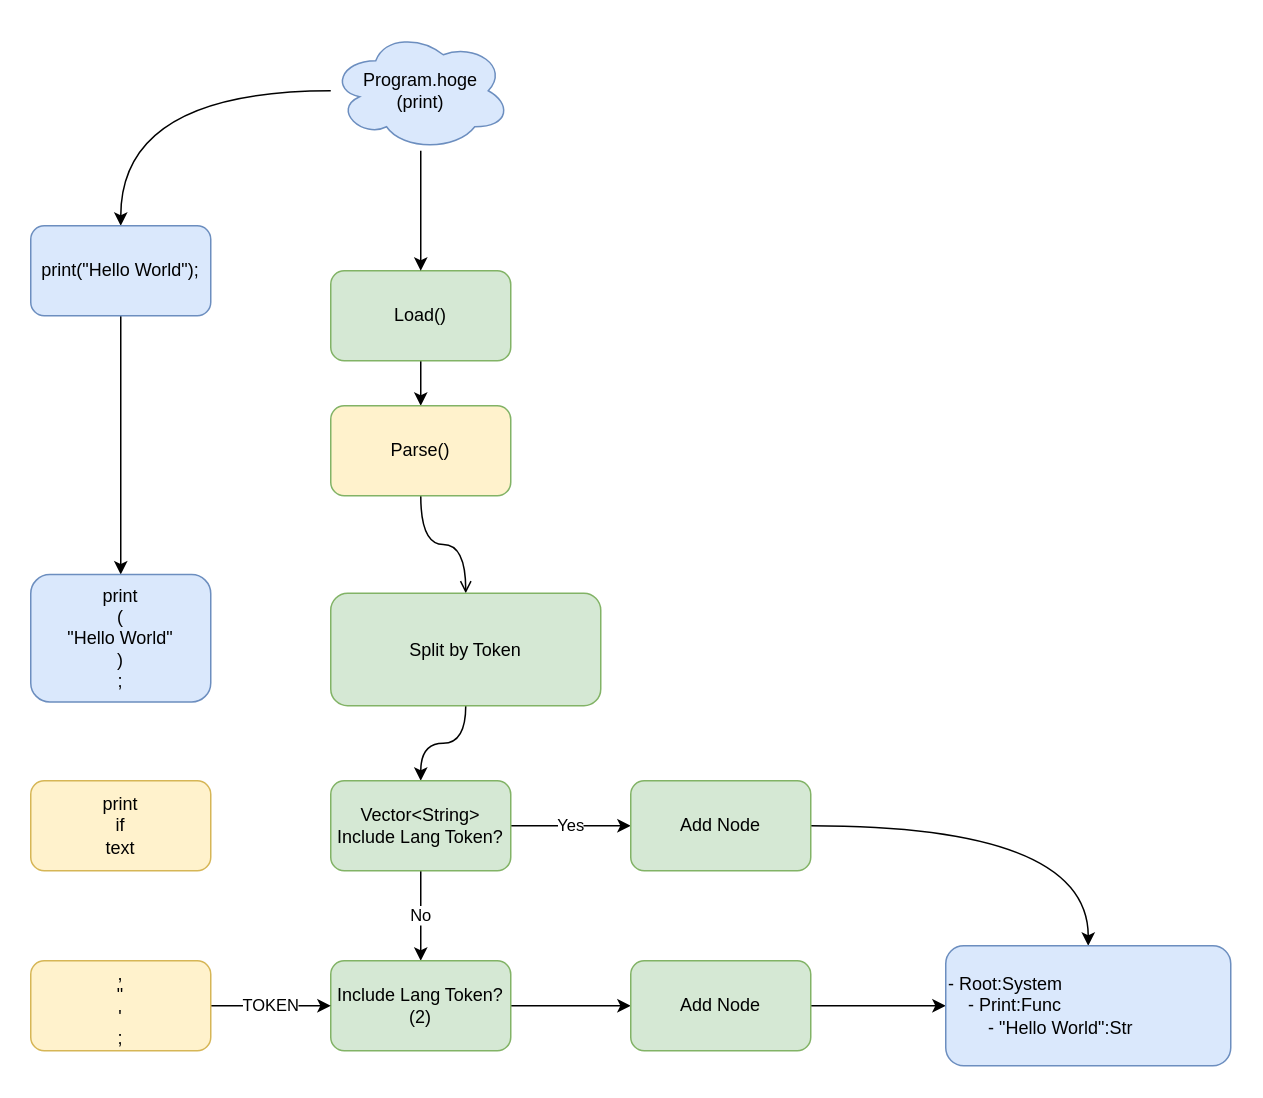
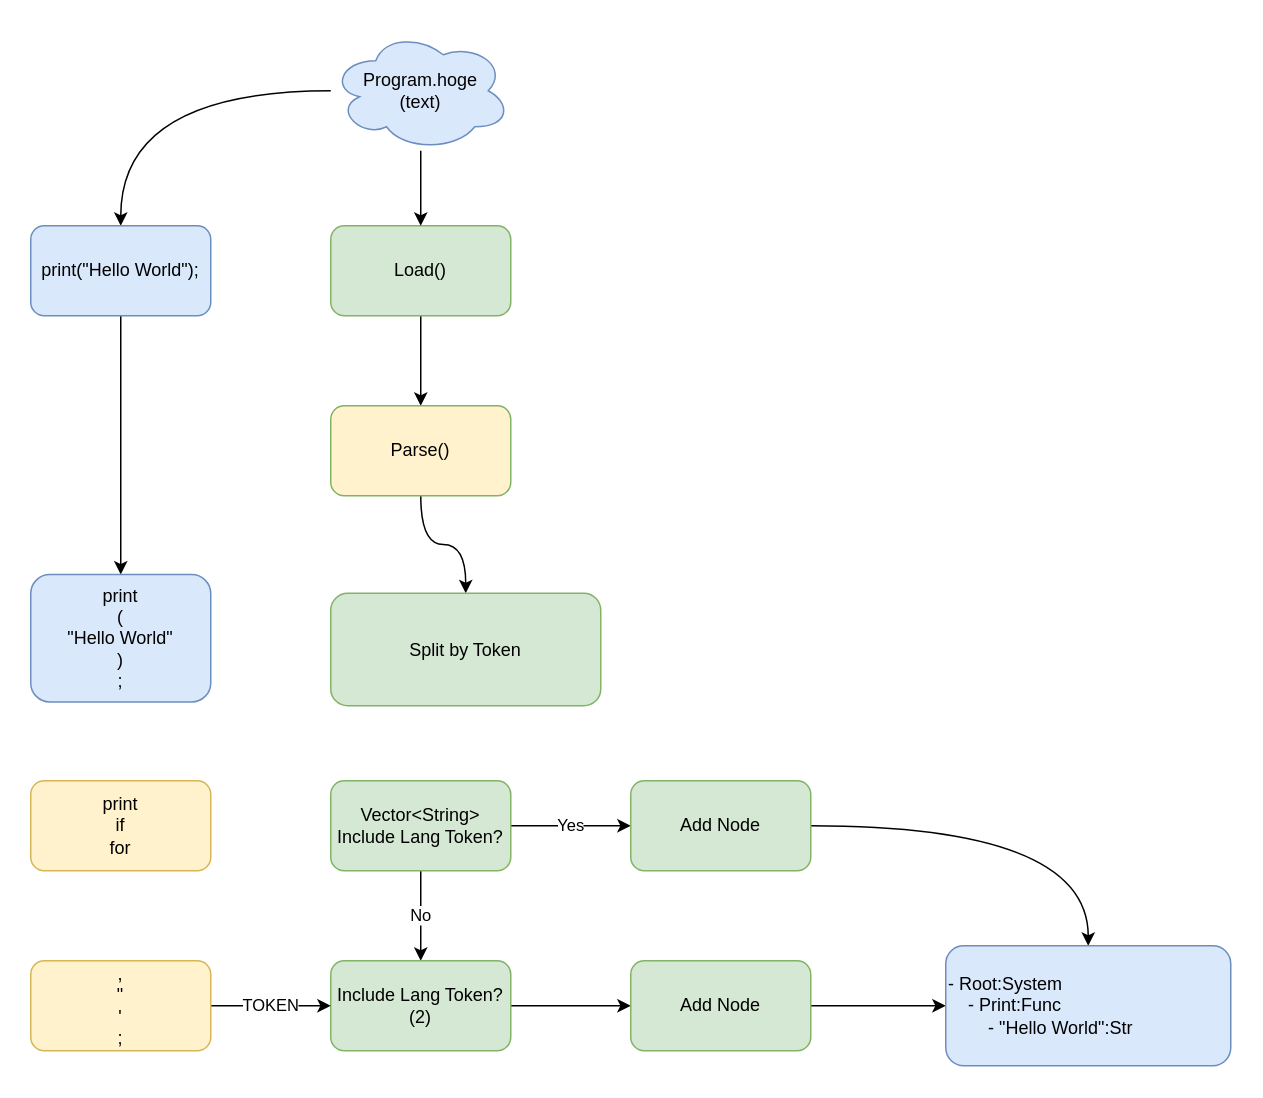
node "Program.hoge (print)": label "Program.hoge (print)" -> "Program.hoge (text)"
node "Load()": moved (421, 316) -> (421, 271)
edge "Parse()" -> "Split by Token": arrowhead open -> classic
edge "Split by Token" -> "Vector<String> Include Lang Token?": removed
node "print if text": label "print if text" -> "print if for"
